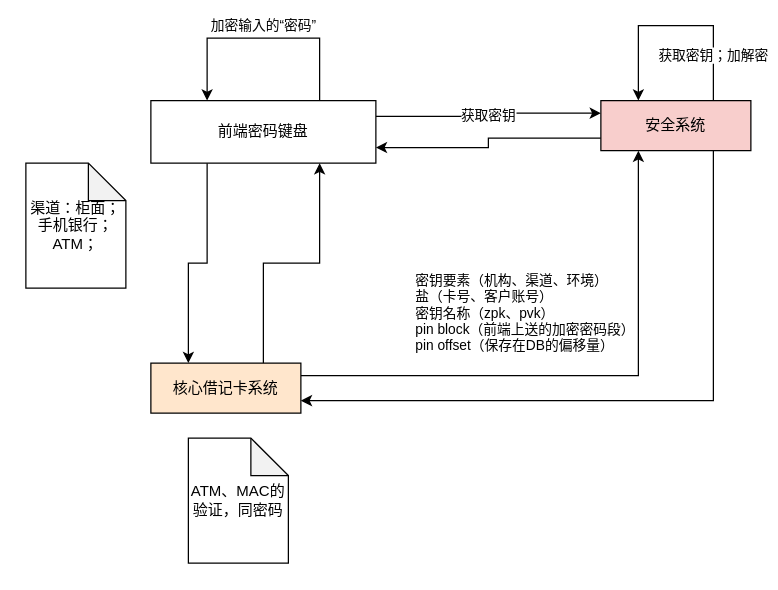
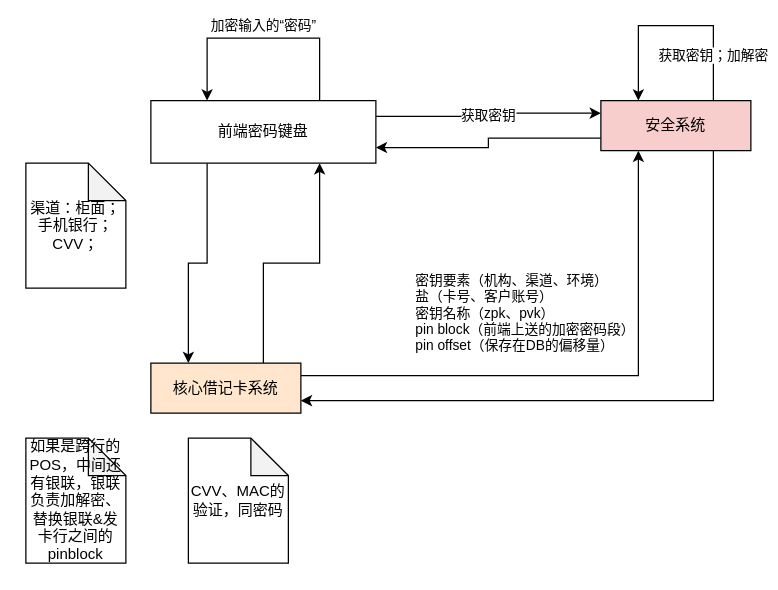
node "渠道：柜面；手机银行；ATM；": label "渠道：柜面；手机银行；ATM；" -> "渠道：柜面；手机银行；CVV；"
node "如果是跨行的POS，中间还有银联，银联负责加解密、替换银联&发卡行之间的pinblock": added
node "ATM、MAC的验证，同密码": label "ATM、MAC的验证，同密码" -> "CVV、MAC的验证，同密码"
